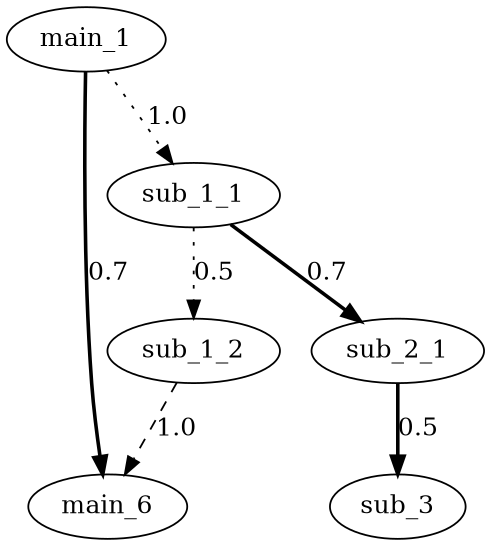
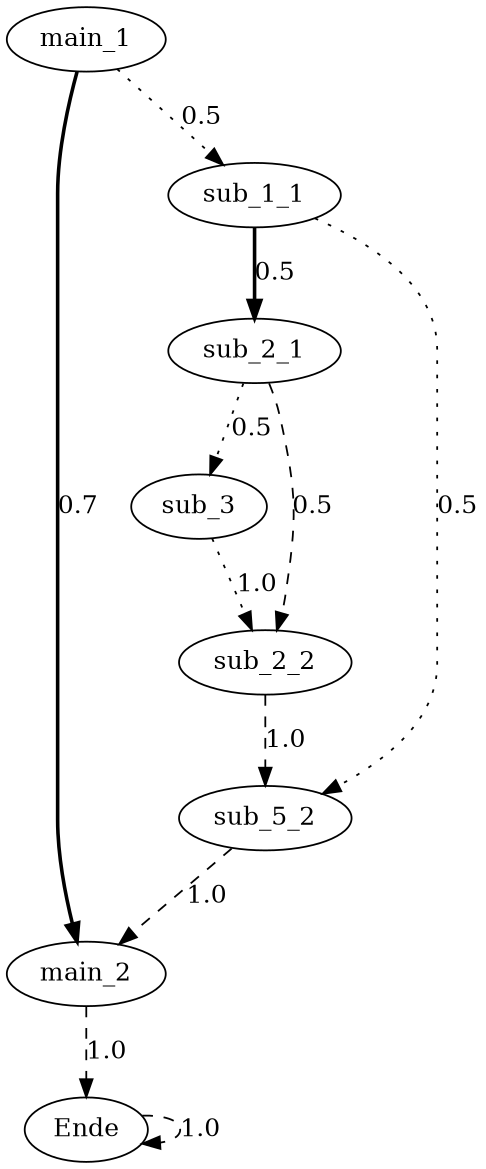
edge "main_1" -> "sub_1_1": label "1.0" -> "0.5"
edge "sub_1_1" -> "sub_2_1": label "0.7" -> "0.5"
node "sub_1_2": label "sub_1_2" -> "sub_5_2"
edge "sub_2_1" -> "sub_3": style bold -> dotted
node "main_6": label "main_6" -> "main_2"
node "sub_2_2": added
node "Ende": added
